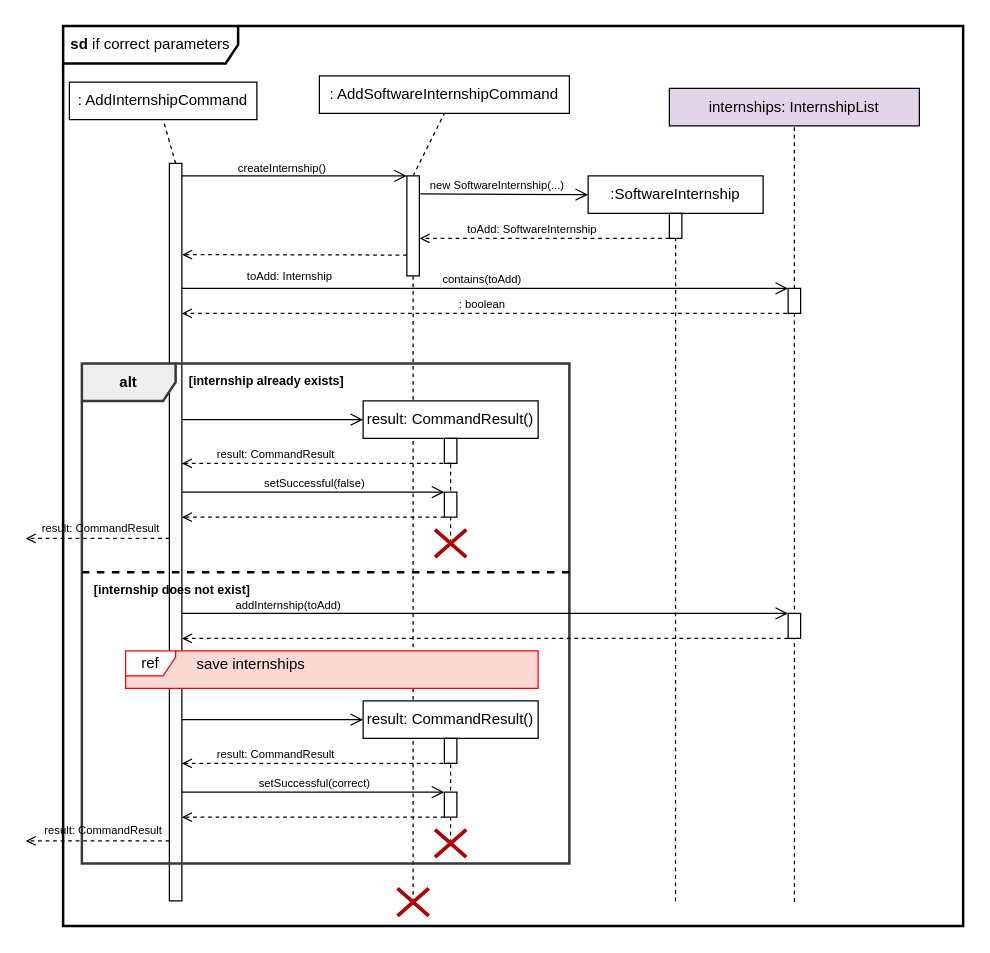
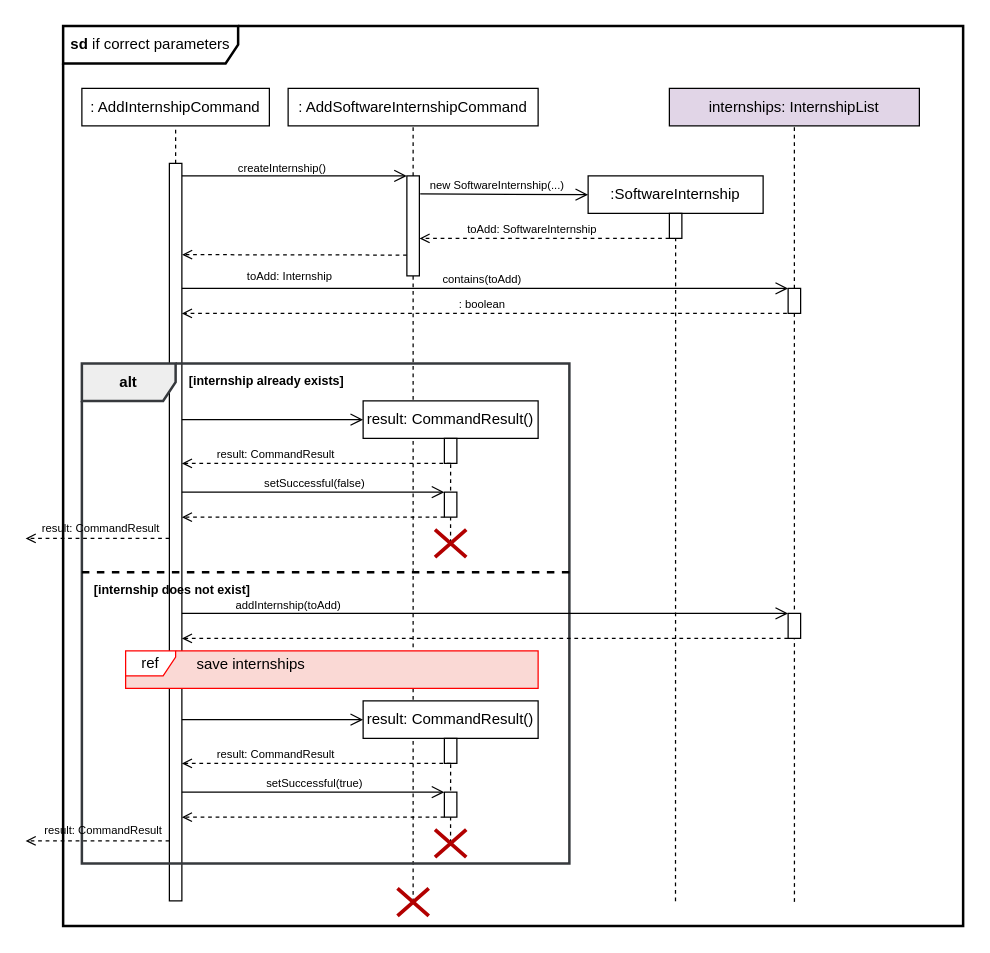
node ": AddSoftwareInternshipCommand": moved (444, 94) -> (413, 107)
node ": AddInternshipCommand": moved (163, 101) -> (176, 107)
node "setSuccessful(correct)": label "setSuccessful(correct)" -> "setSuccessful(true)"
